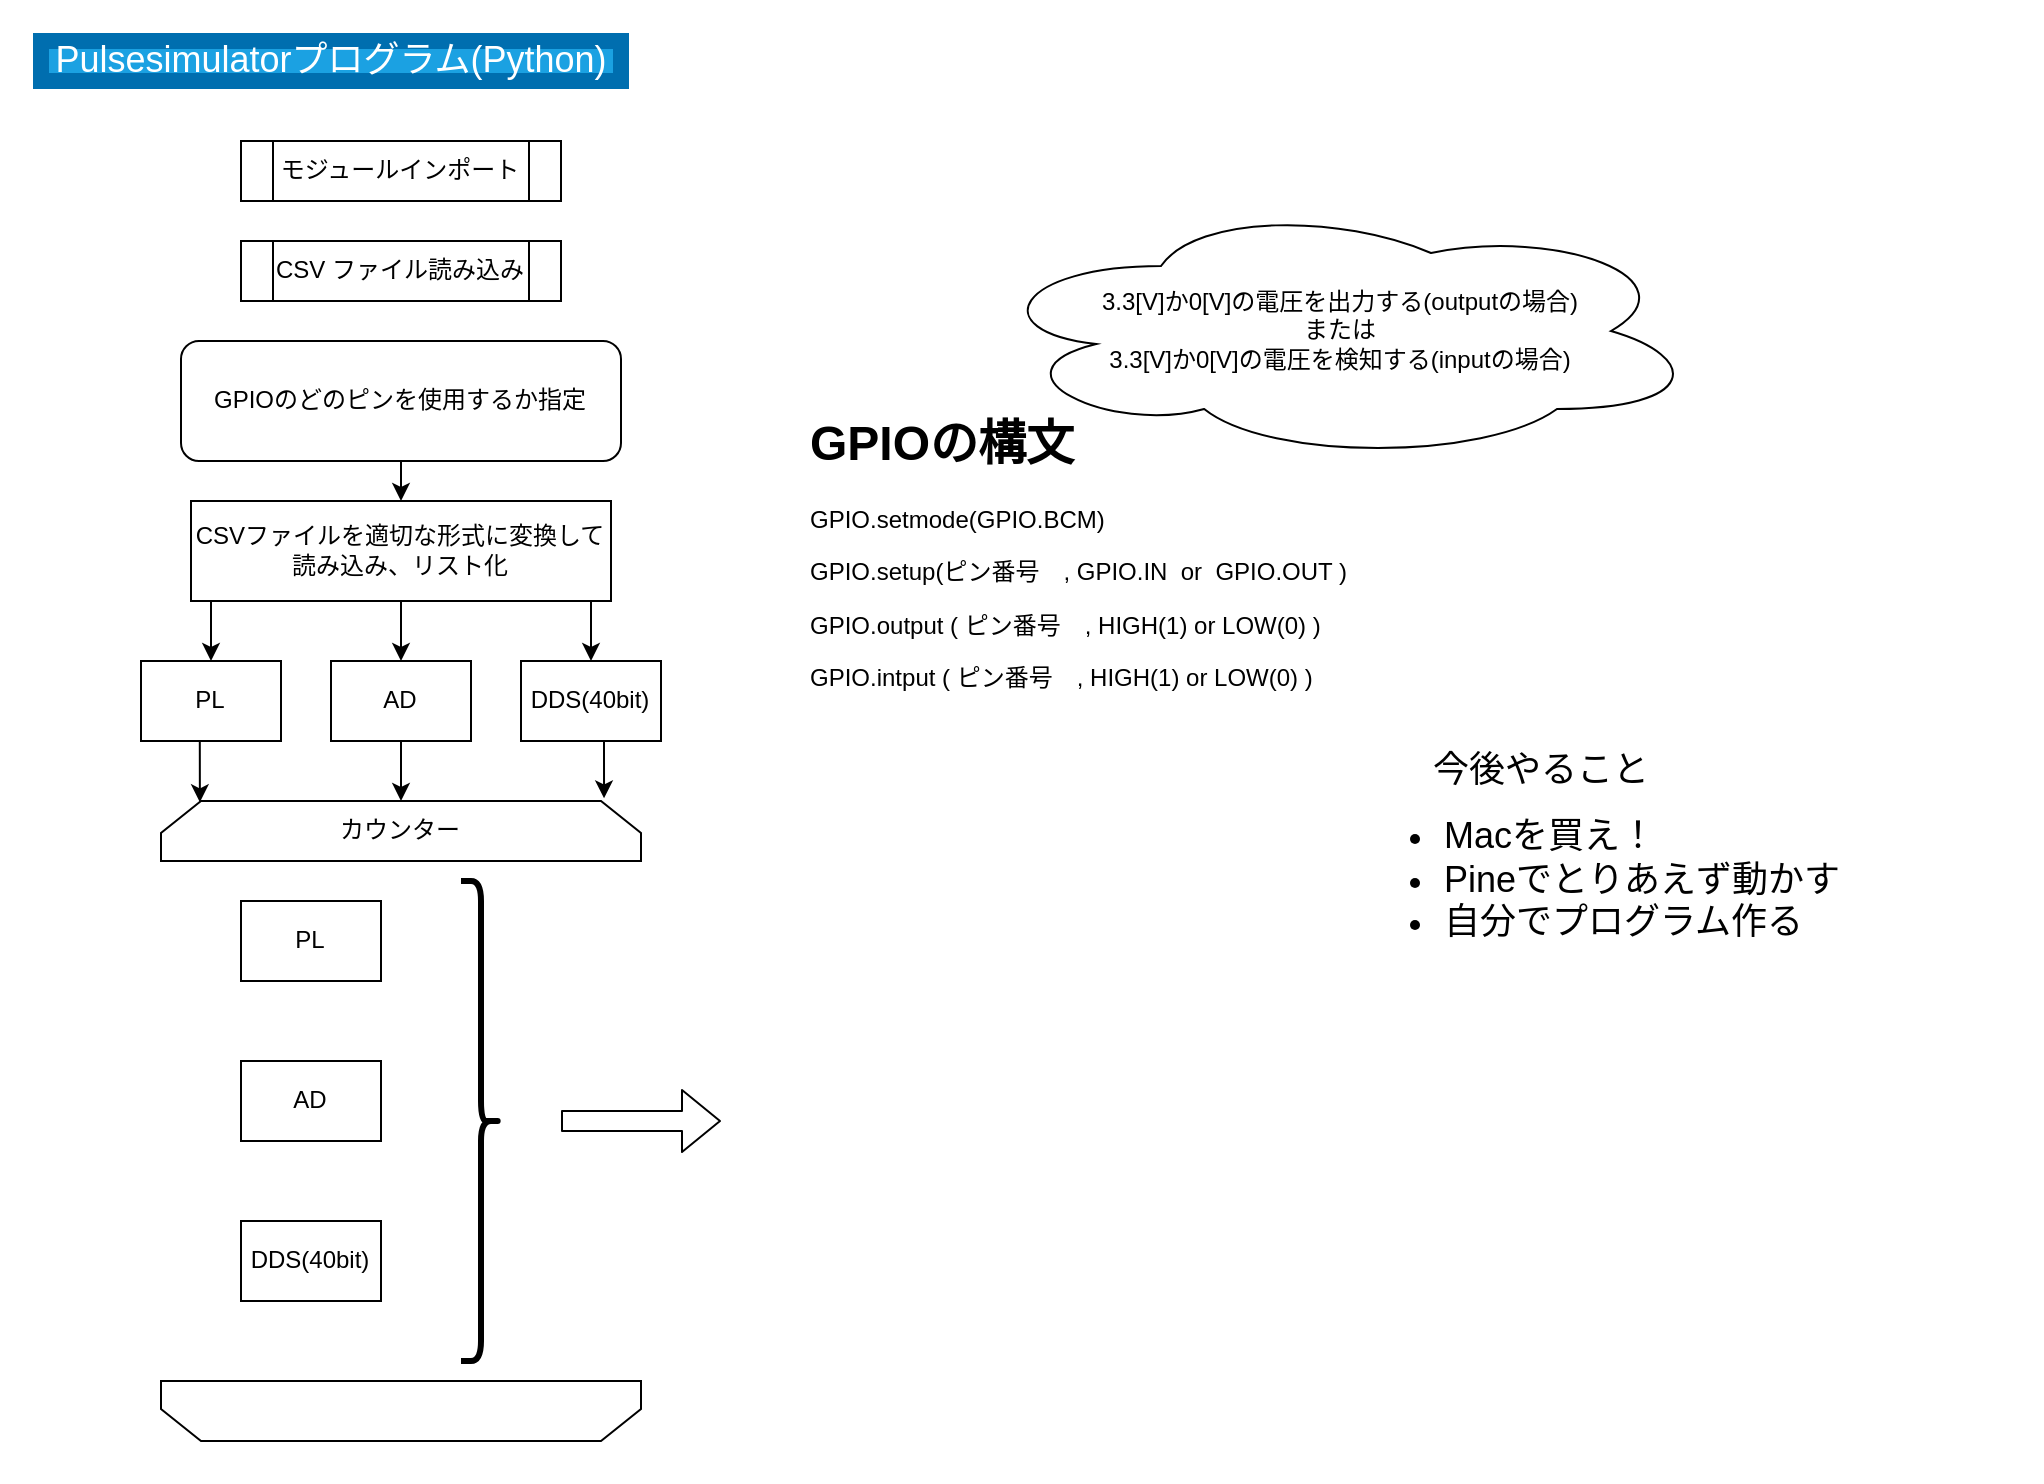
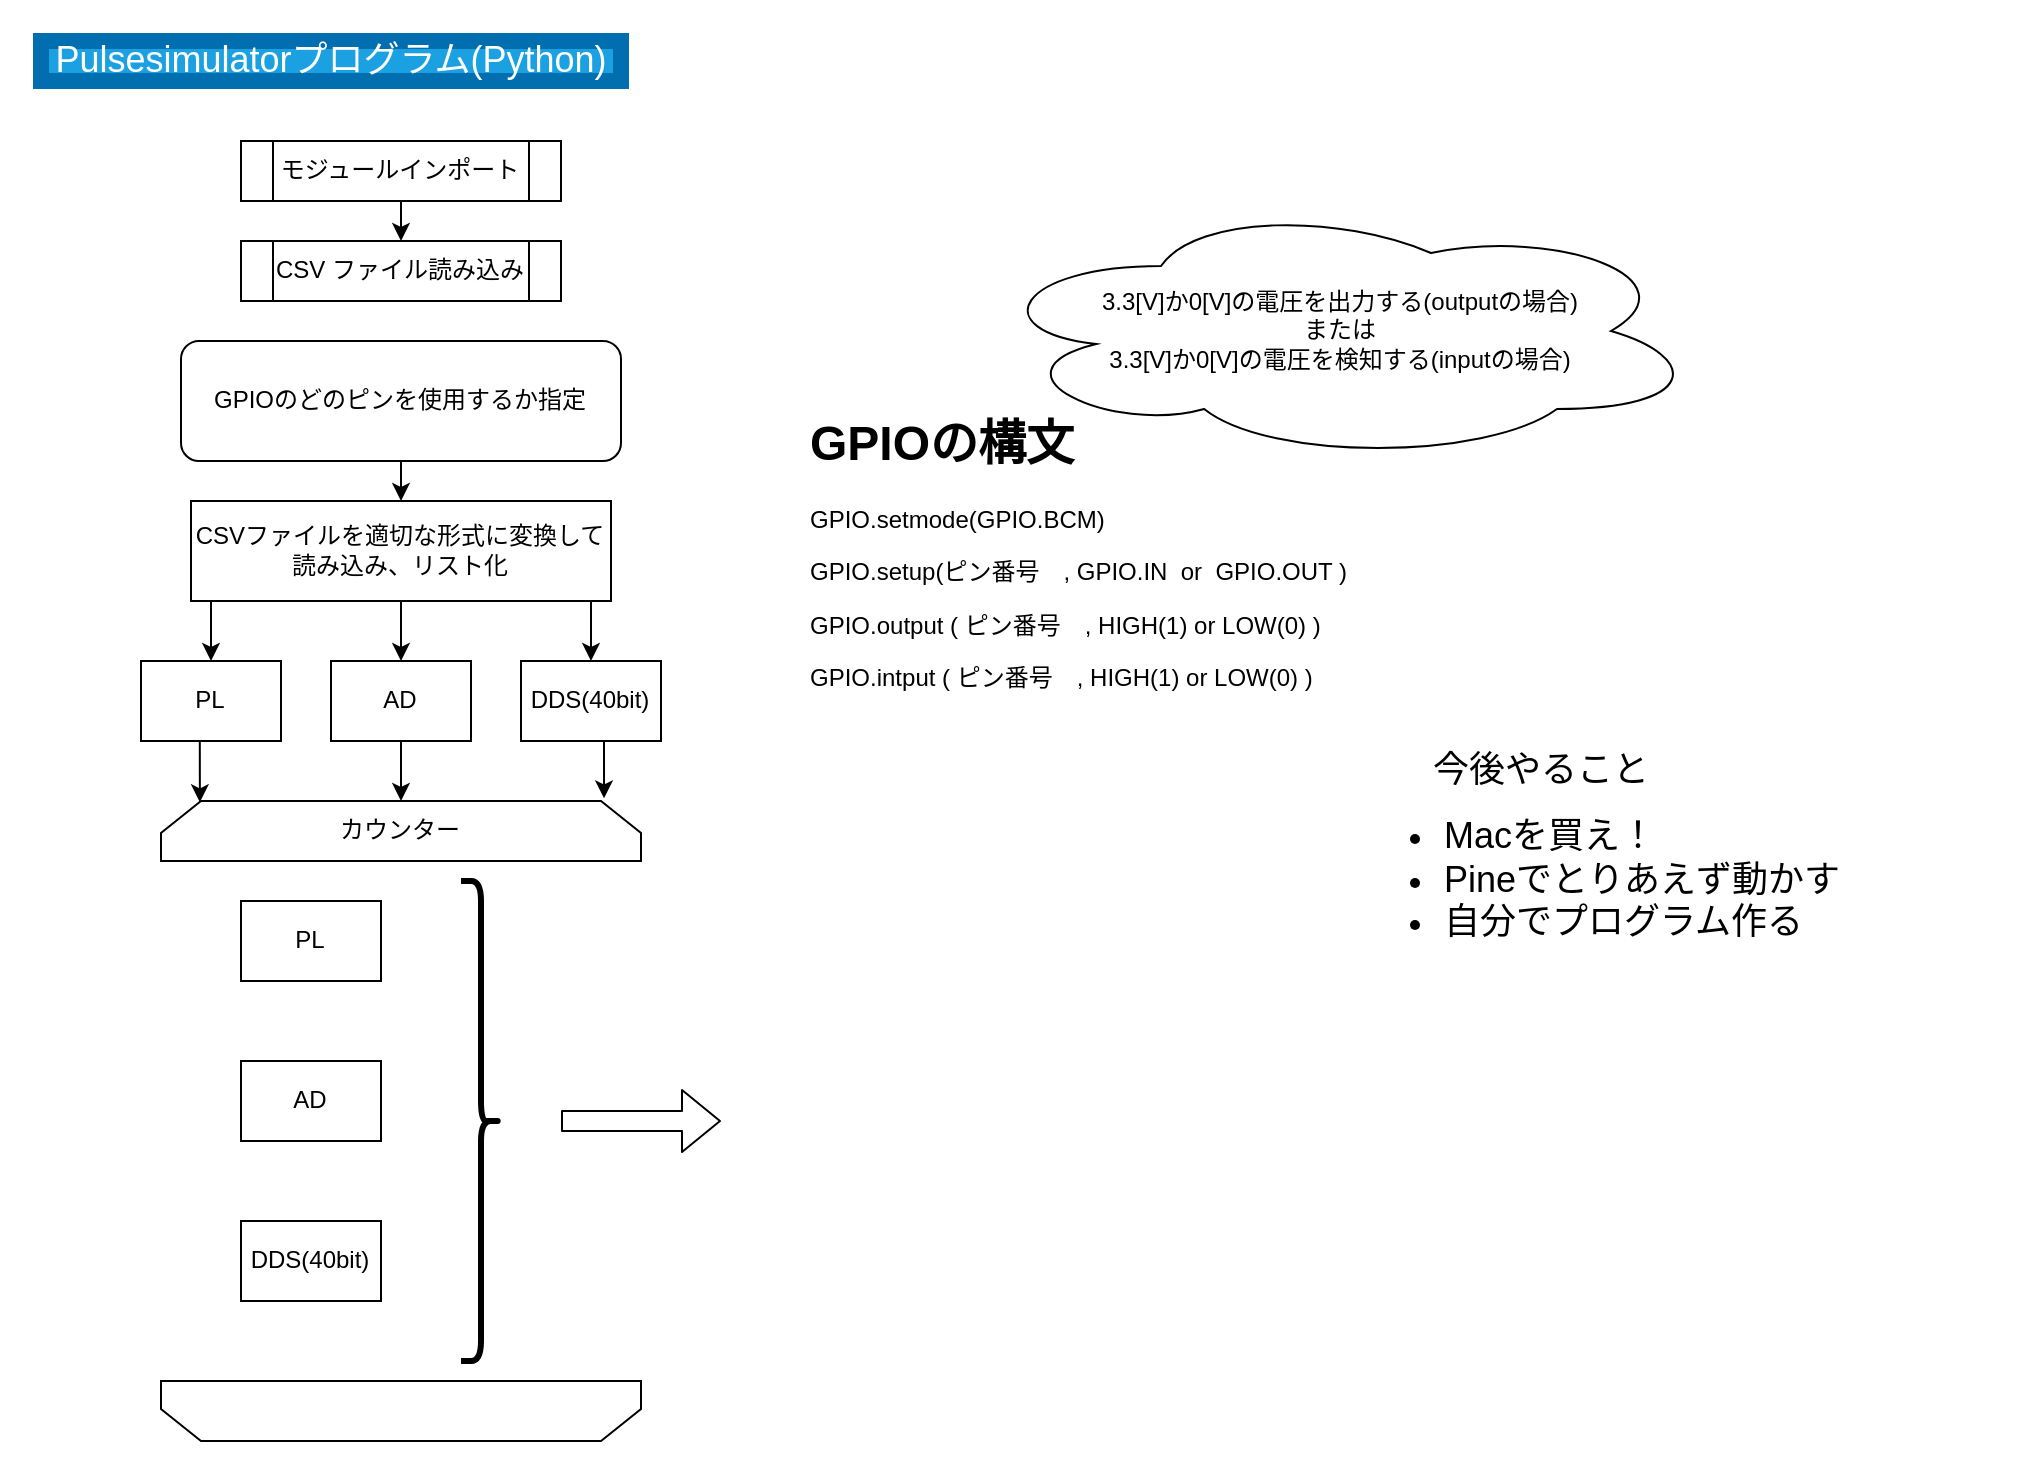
edge "モジュールインポート" -> "CSV ファイル読み込み": added
